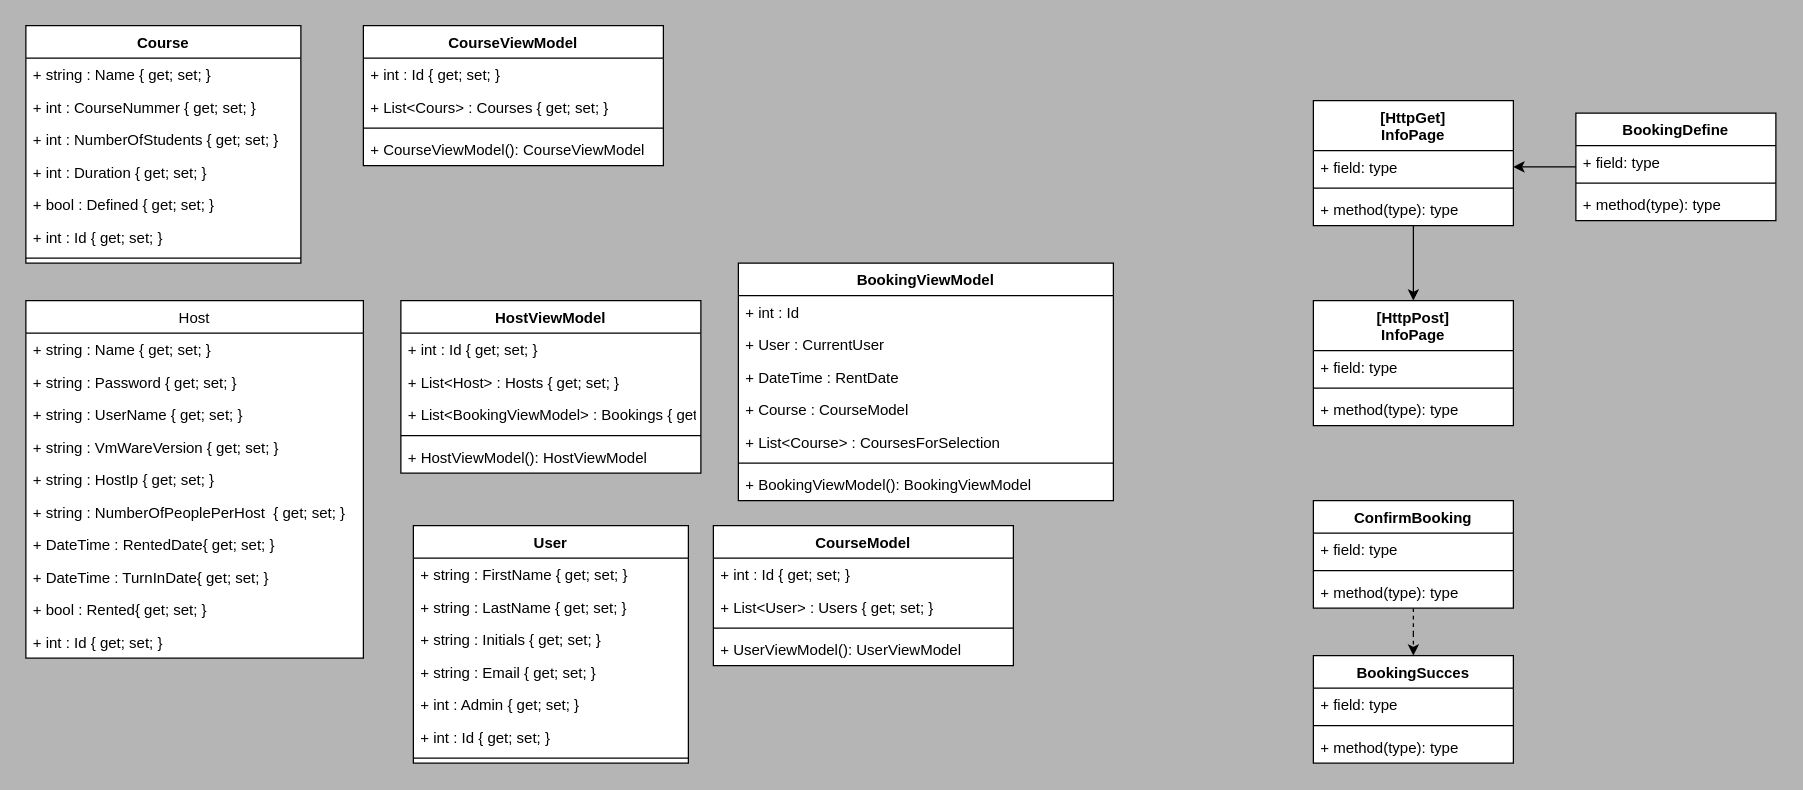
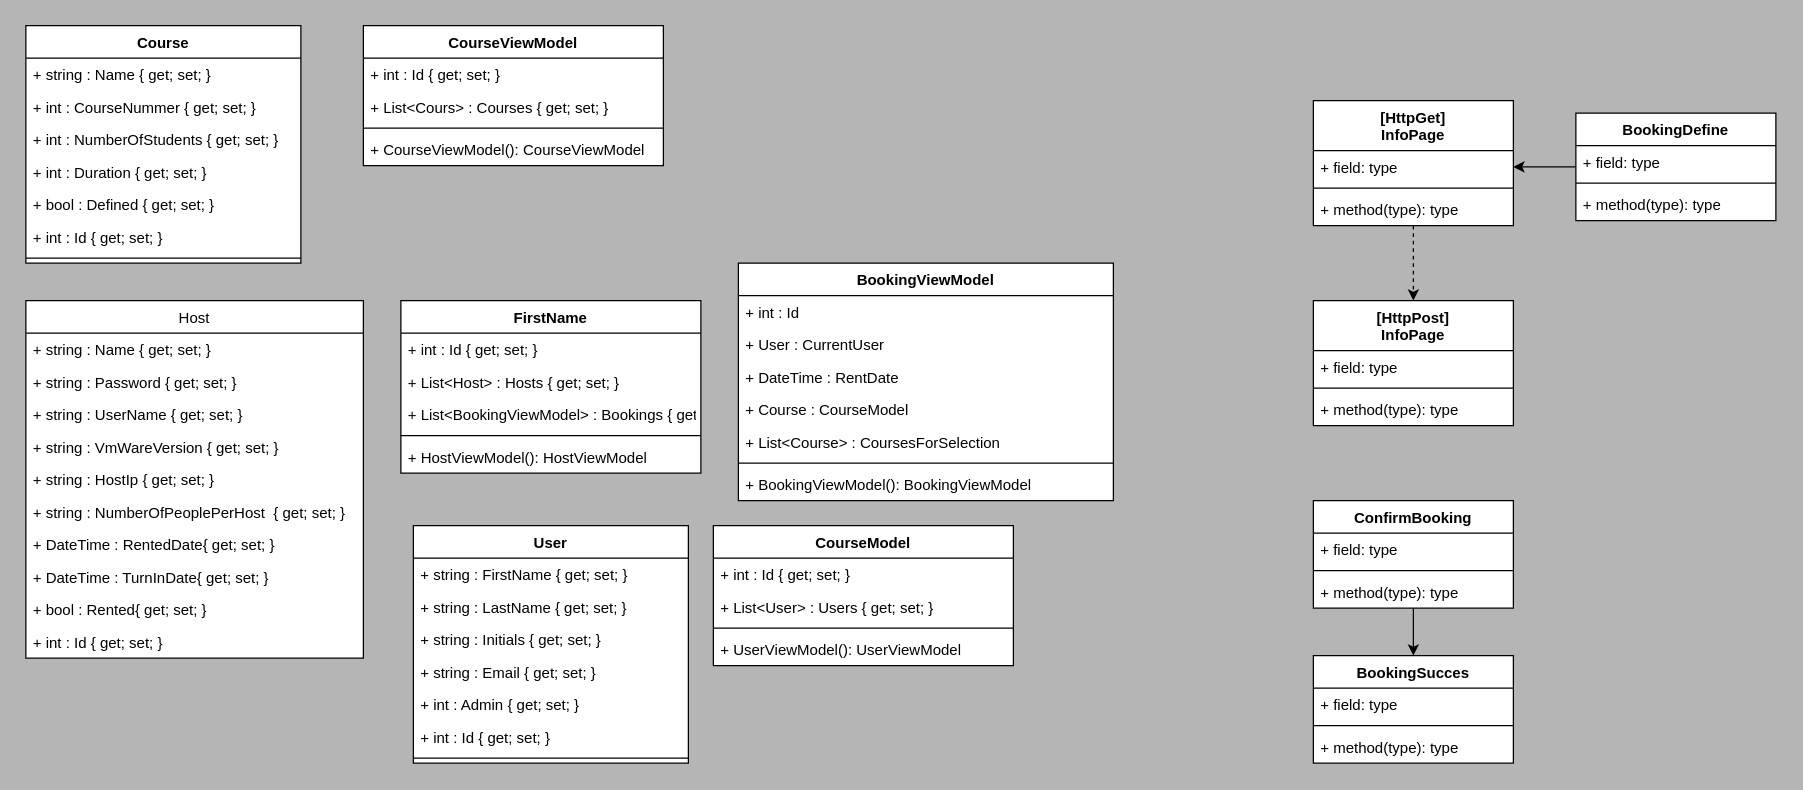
edge "[HttpGet] InfoPage" -> "[HttpPost] InfoPage": style solid -> dashed
node "HostViewModel": label "HostViewModel" -> "FirstName"
edge "ConfirmBooking" -> "BookingSucces": style dashed -> solid
